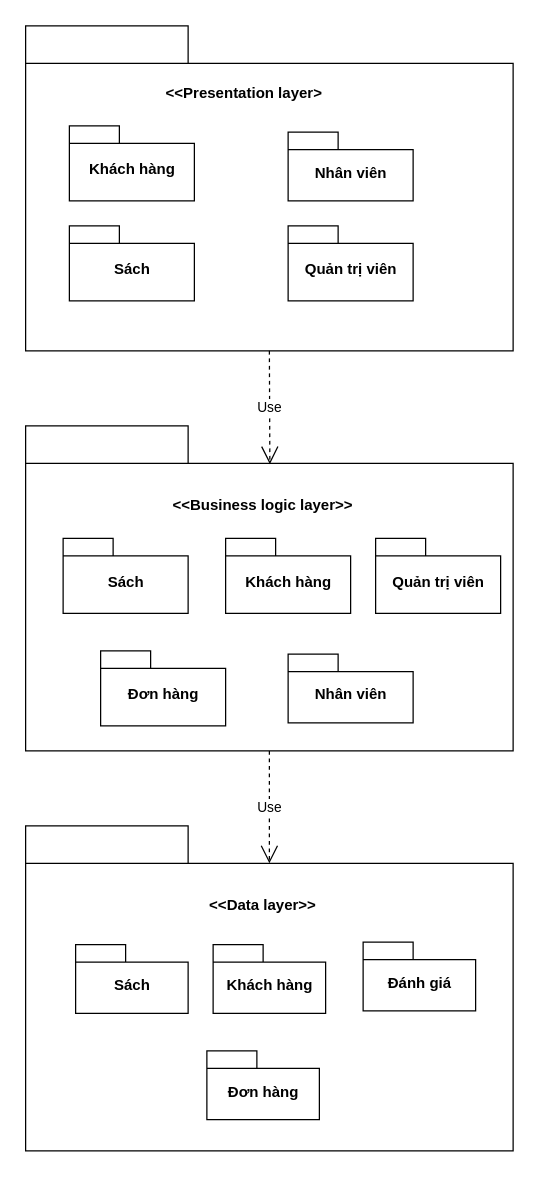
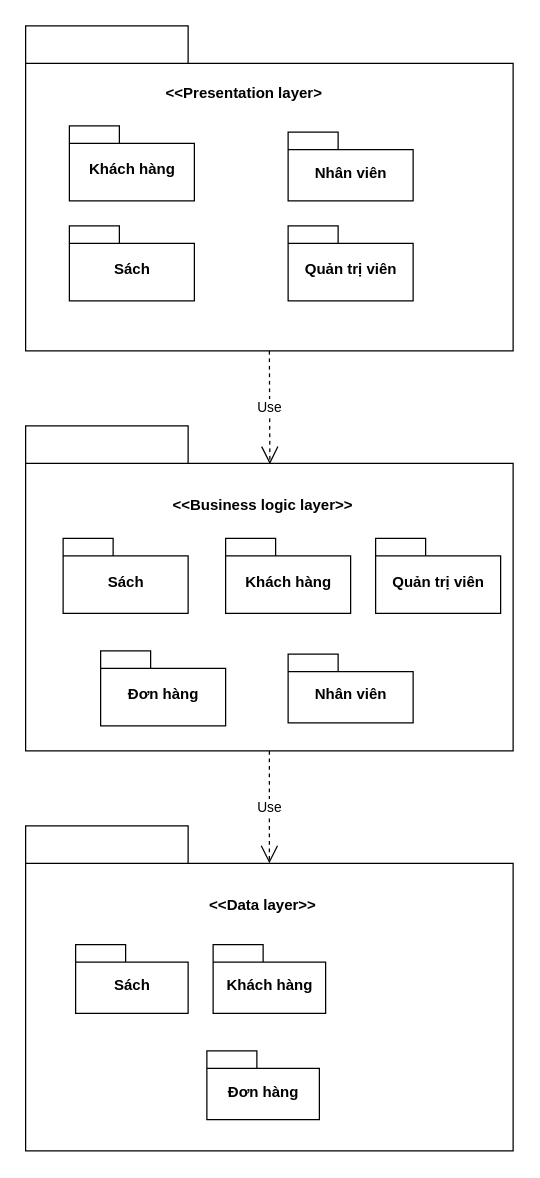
node "Đánh giá": removed
